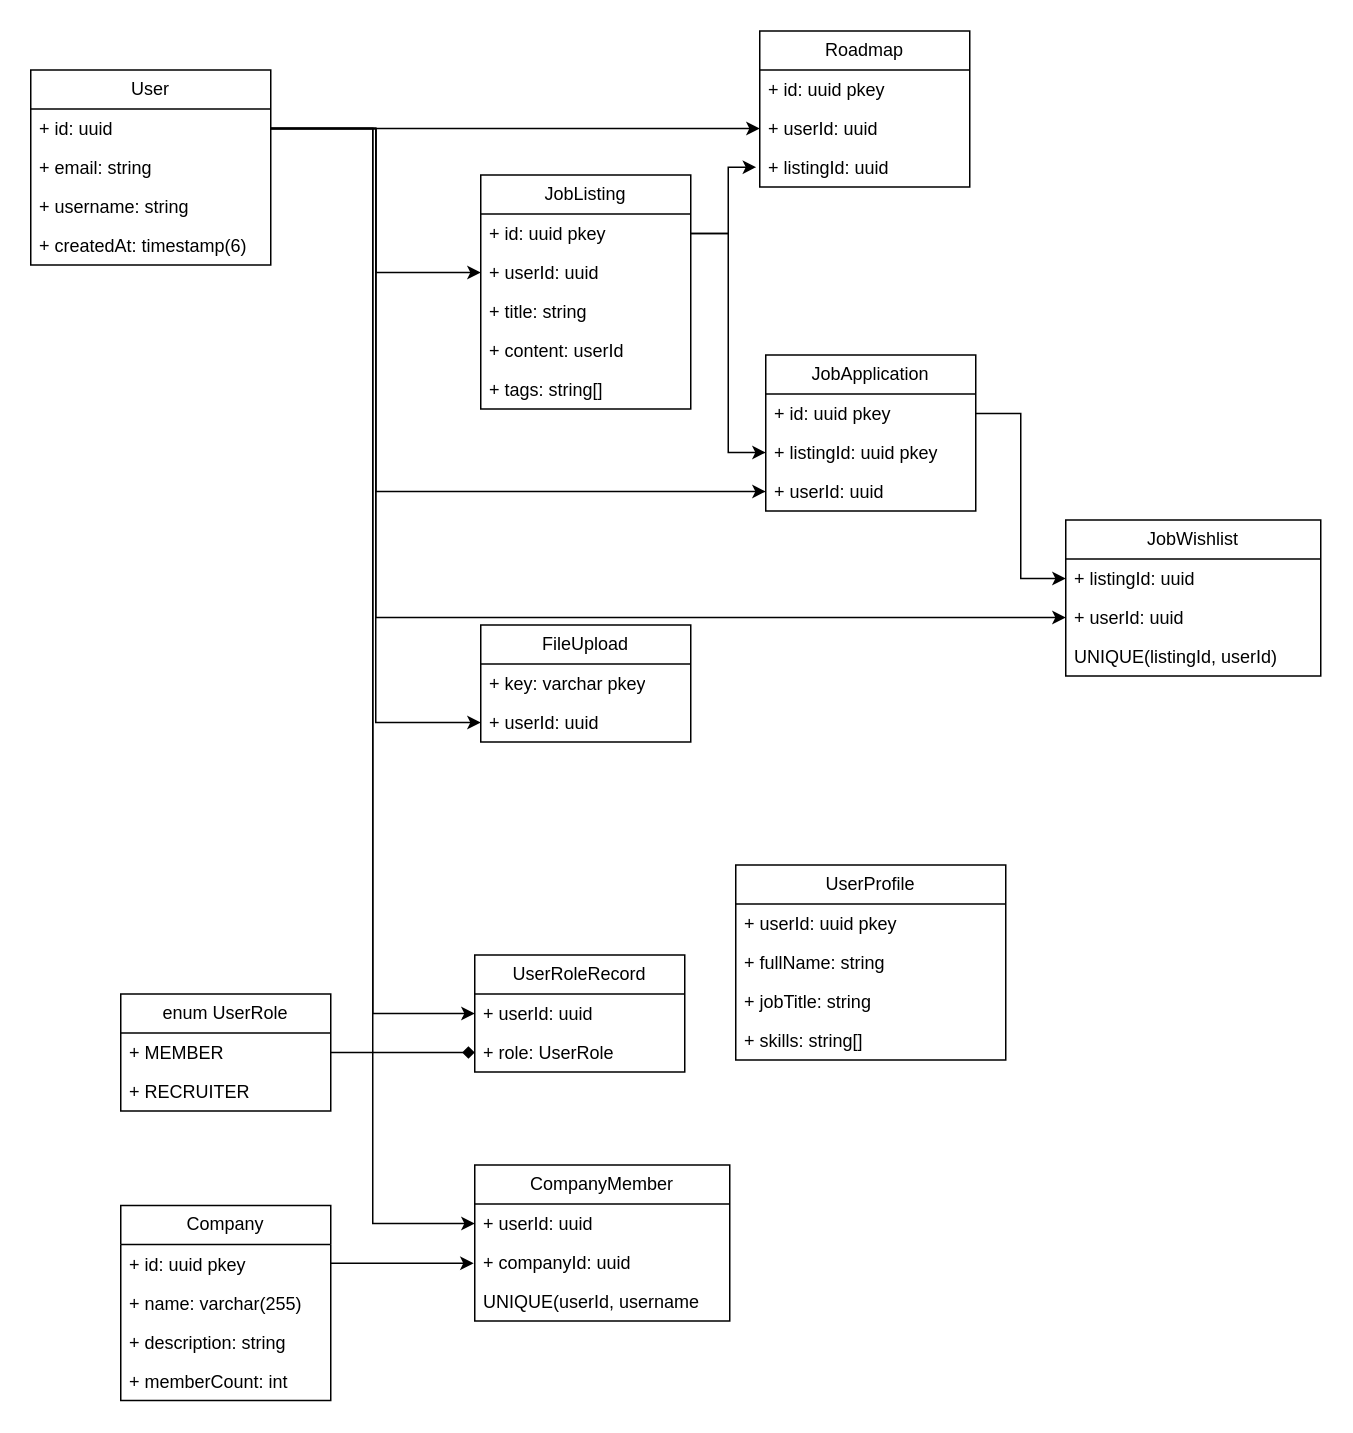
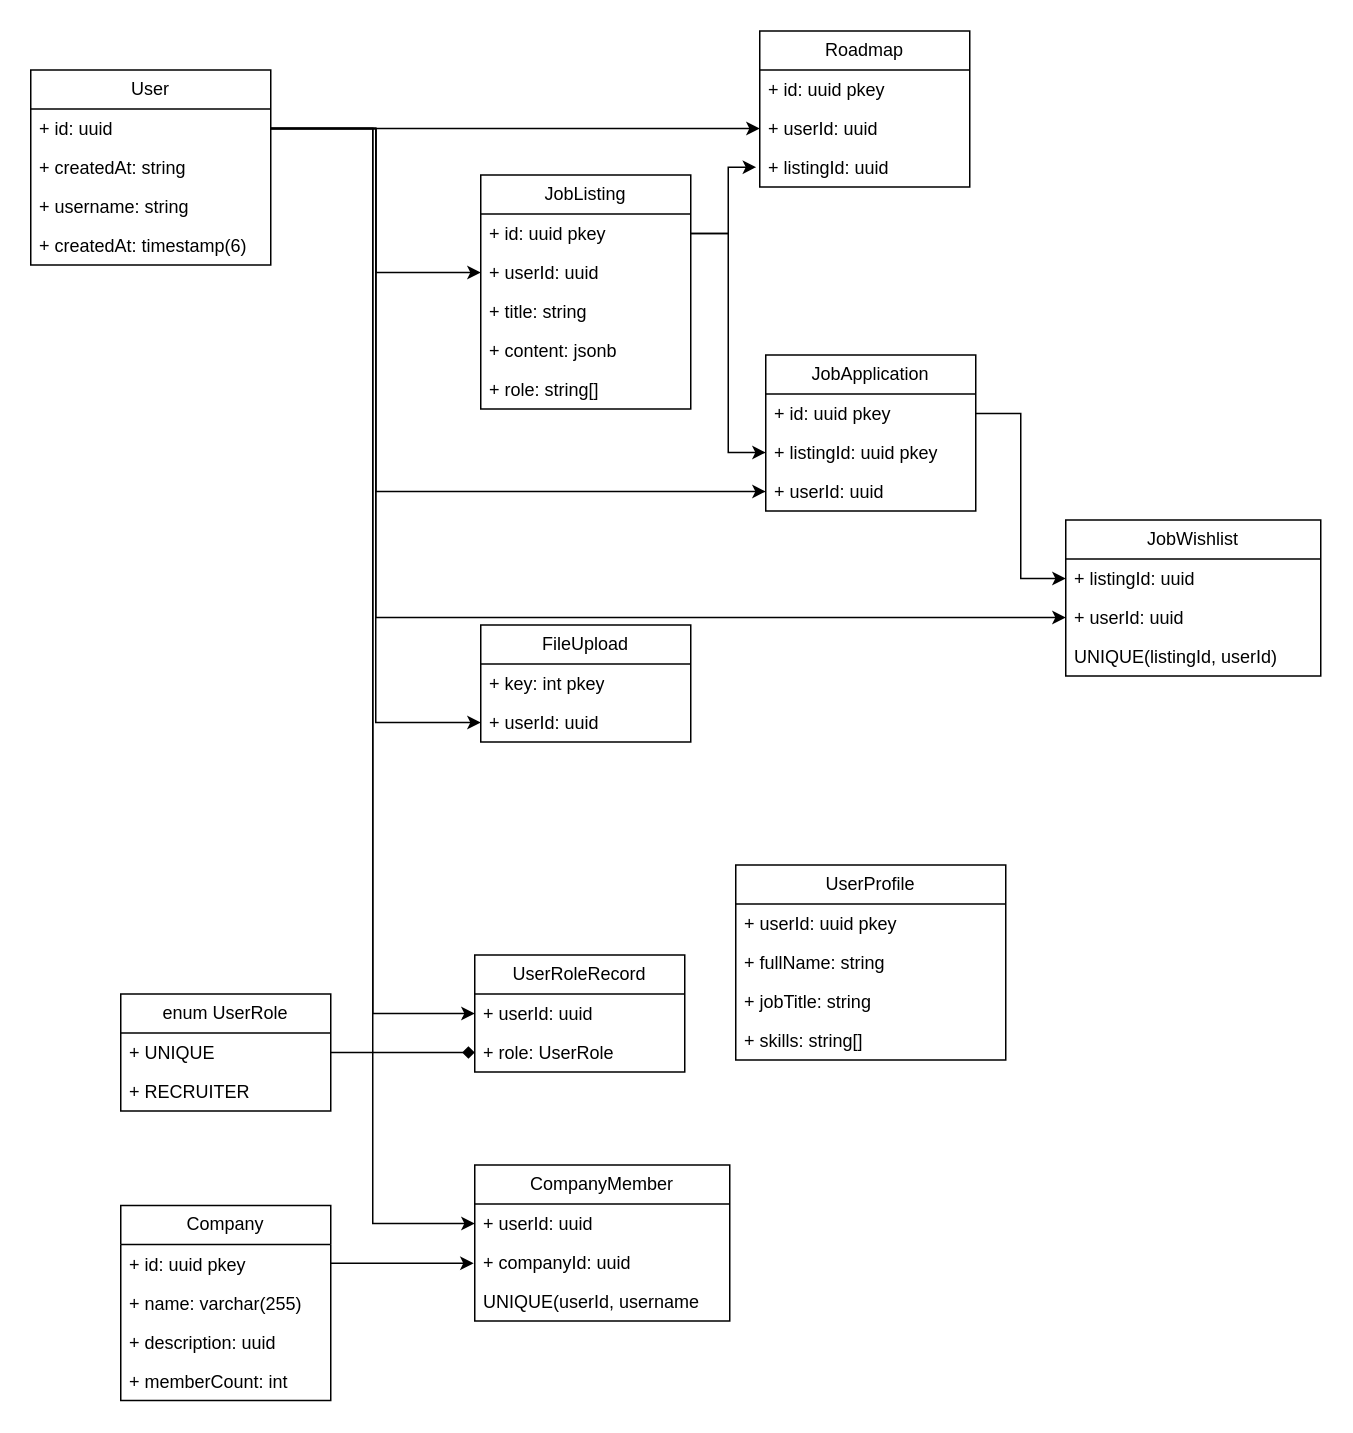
node "+ email: string": label "+ email: string" -> "+ createdAt: string"
node "+ content: userId": label "+ content: userId" -> "+ content: jsonb"
node "+ tags: string[]": label "+ tags: string[]" -> "+ role: string[]"
node "+ key: varchar pkey": label "+ key: varchar pkey" -> "+ key: int pkey"
node "+ MEMBER": label "+ MEMBER" -> "+ UNIQUE"
node "+ description: string": label "+ description: string" -> "+ description: uuid"
